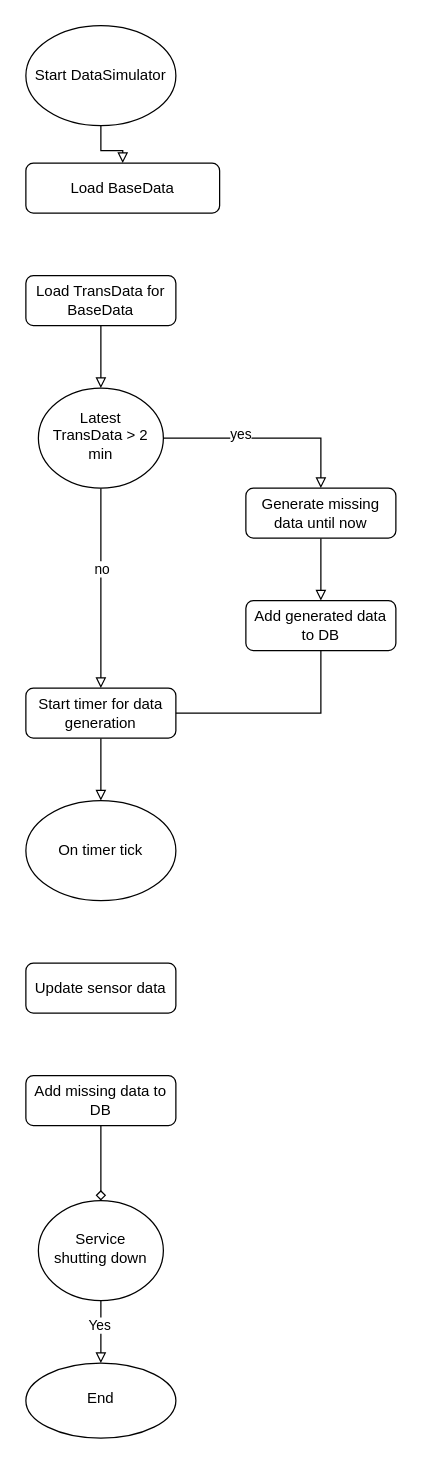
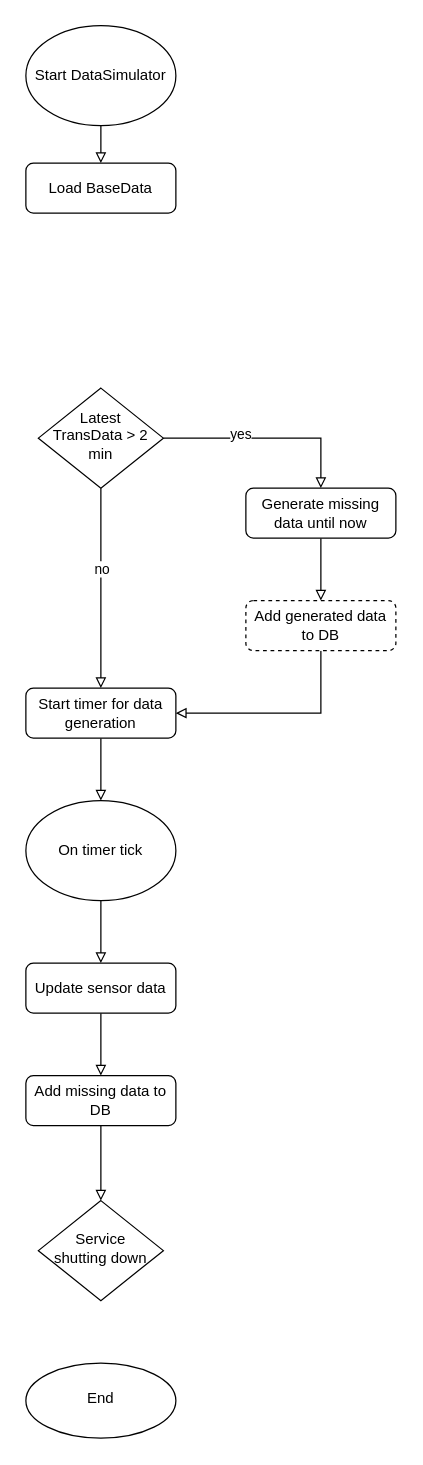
node "Load BaseData": size 194x50 -> 150x50
node "Load TransData for BaseData": removed
edge "Load TransData for BaseData" -> "Latest TransData > 2 min": removed
node "Latest TransData > 2 min": shape ellipse -> diamond
node "Add generated data to DB": style solid -> dashed
edge "Add generated data to DB" -- "Start timer for data generation": arrowhead none -> block
edge "On timer tick" -> "Update sensor data": added
edge "Update sensor data" -> "Add missing data to DB": added
edge "Add missing data to DB" -> "Service shutting down": arrowhead diamond -> block
node "Service shutting down": shape ellipse -> diamond
edge "Service shutting down" -> "End": removed, label "Yes"
